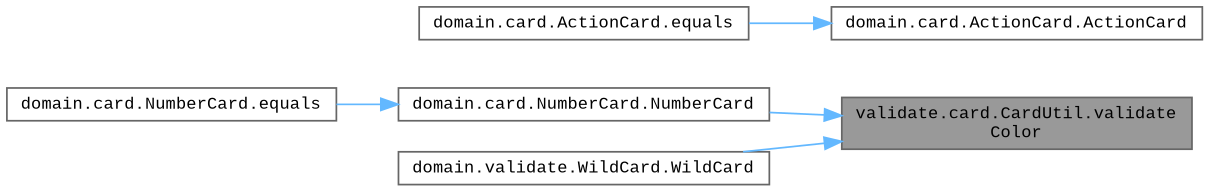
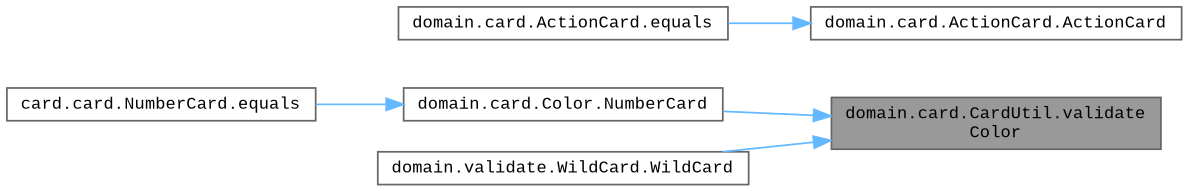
node "domain.card.NumberCard.equals": label "domain.card.NumberCard.equals" -> "card.card.NumberCard.equals"
node "domain.card.NumberCard.NumberCard": label "domain.card.NumberCard.NumberCard" -> "domain.card.Color.NumberCard"
node "validate.card.CardUtil.validate Color": label "validate.card.CardUtil.validate Color" -> "domain.card.CardUtil.validate Color"
